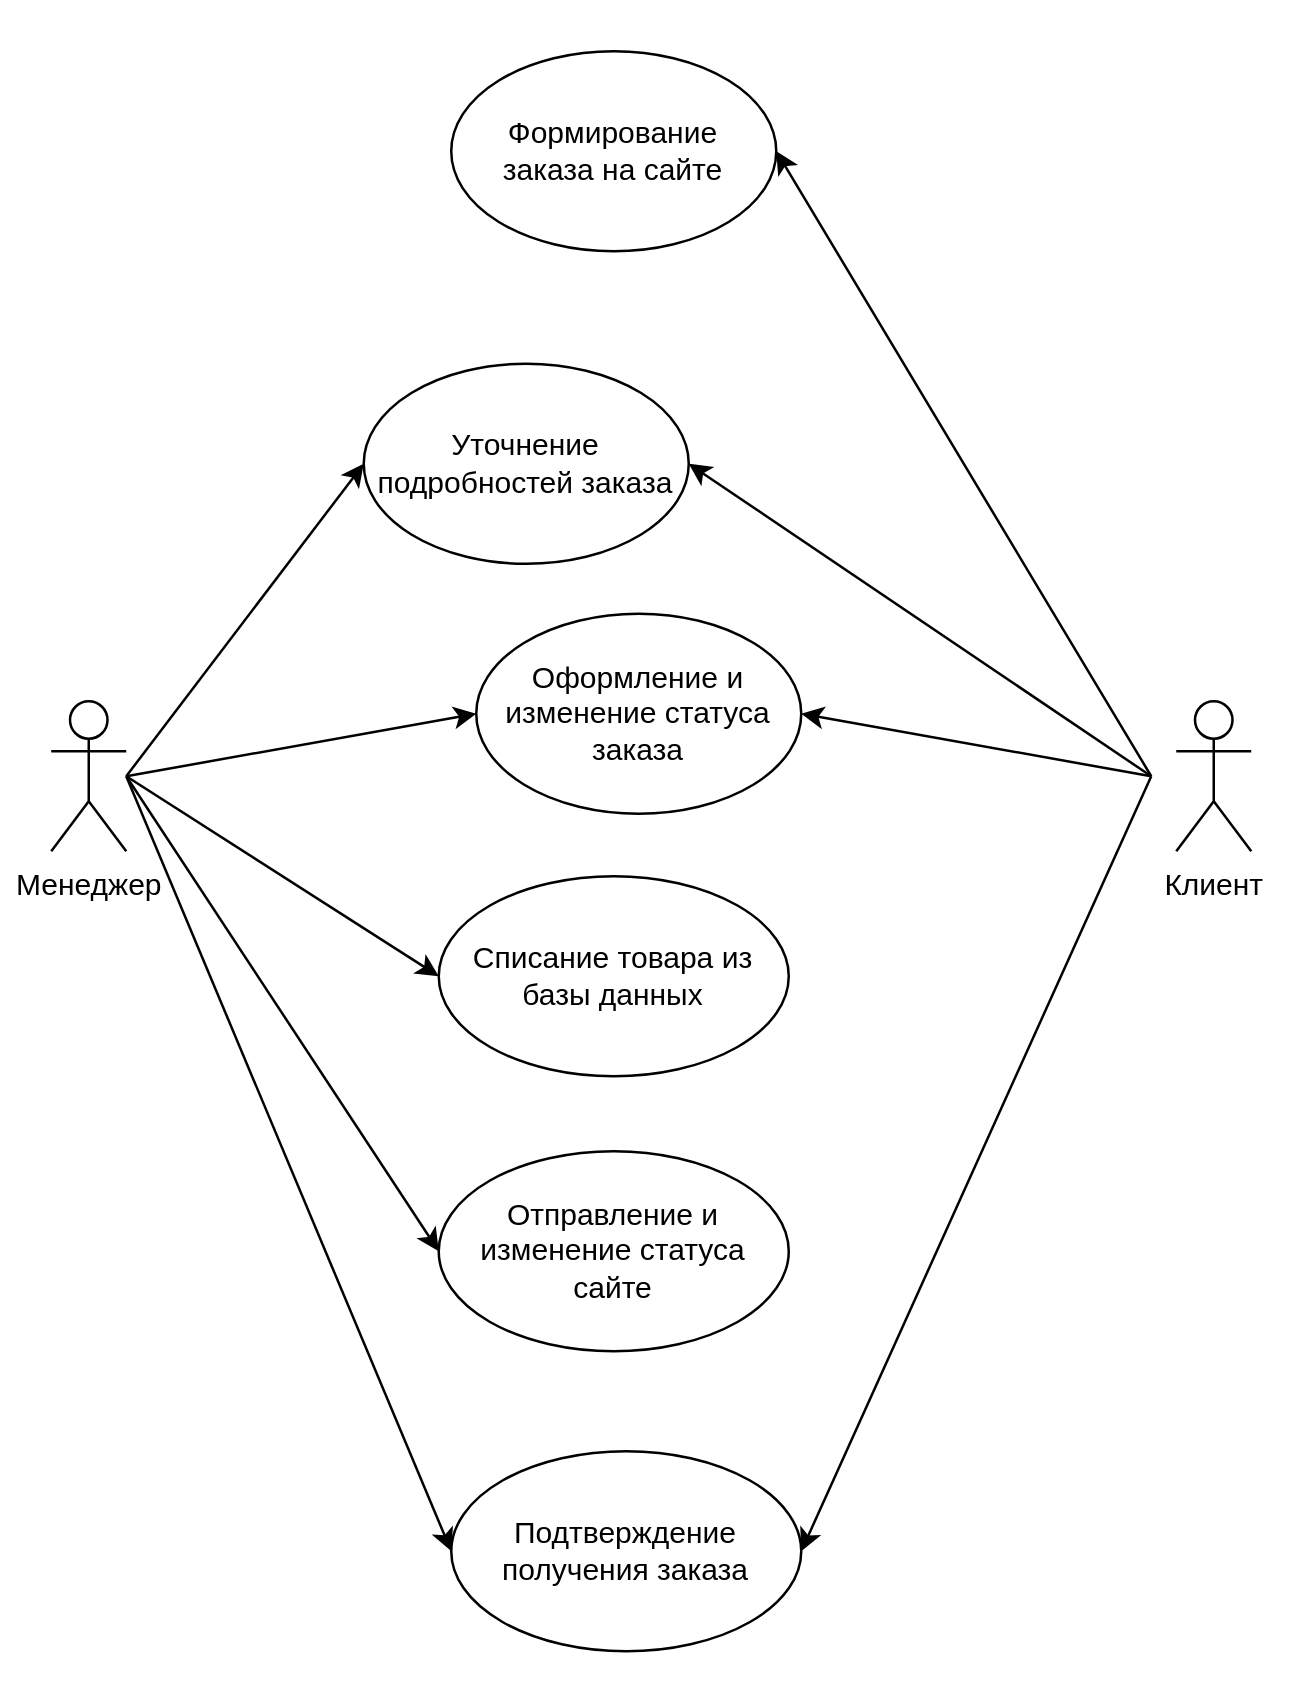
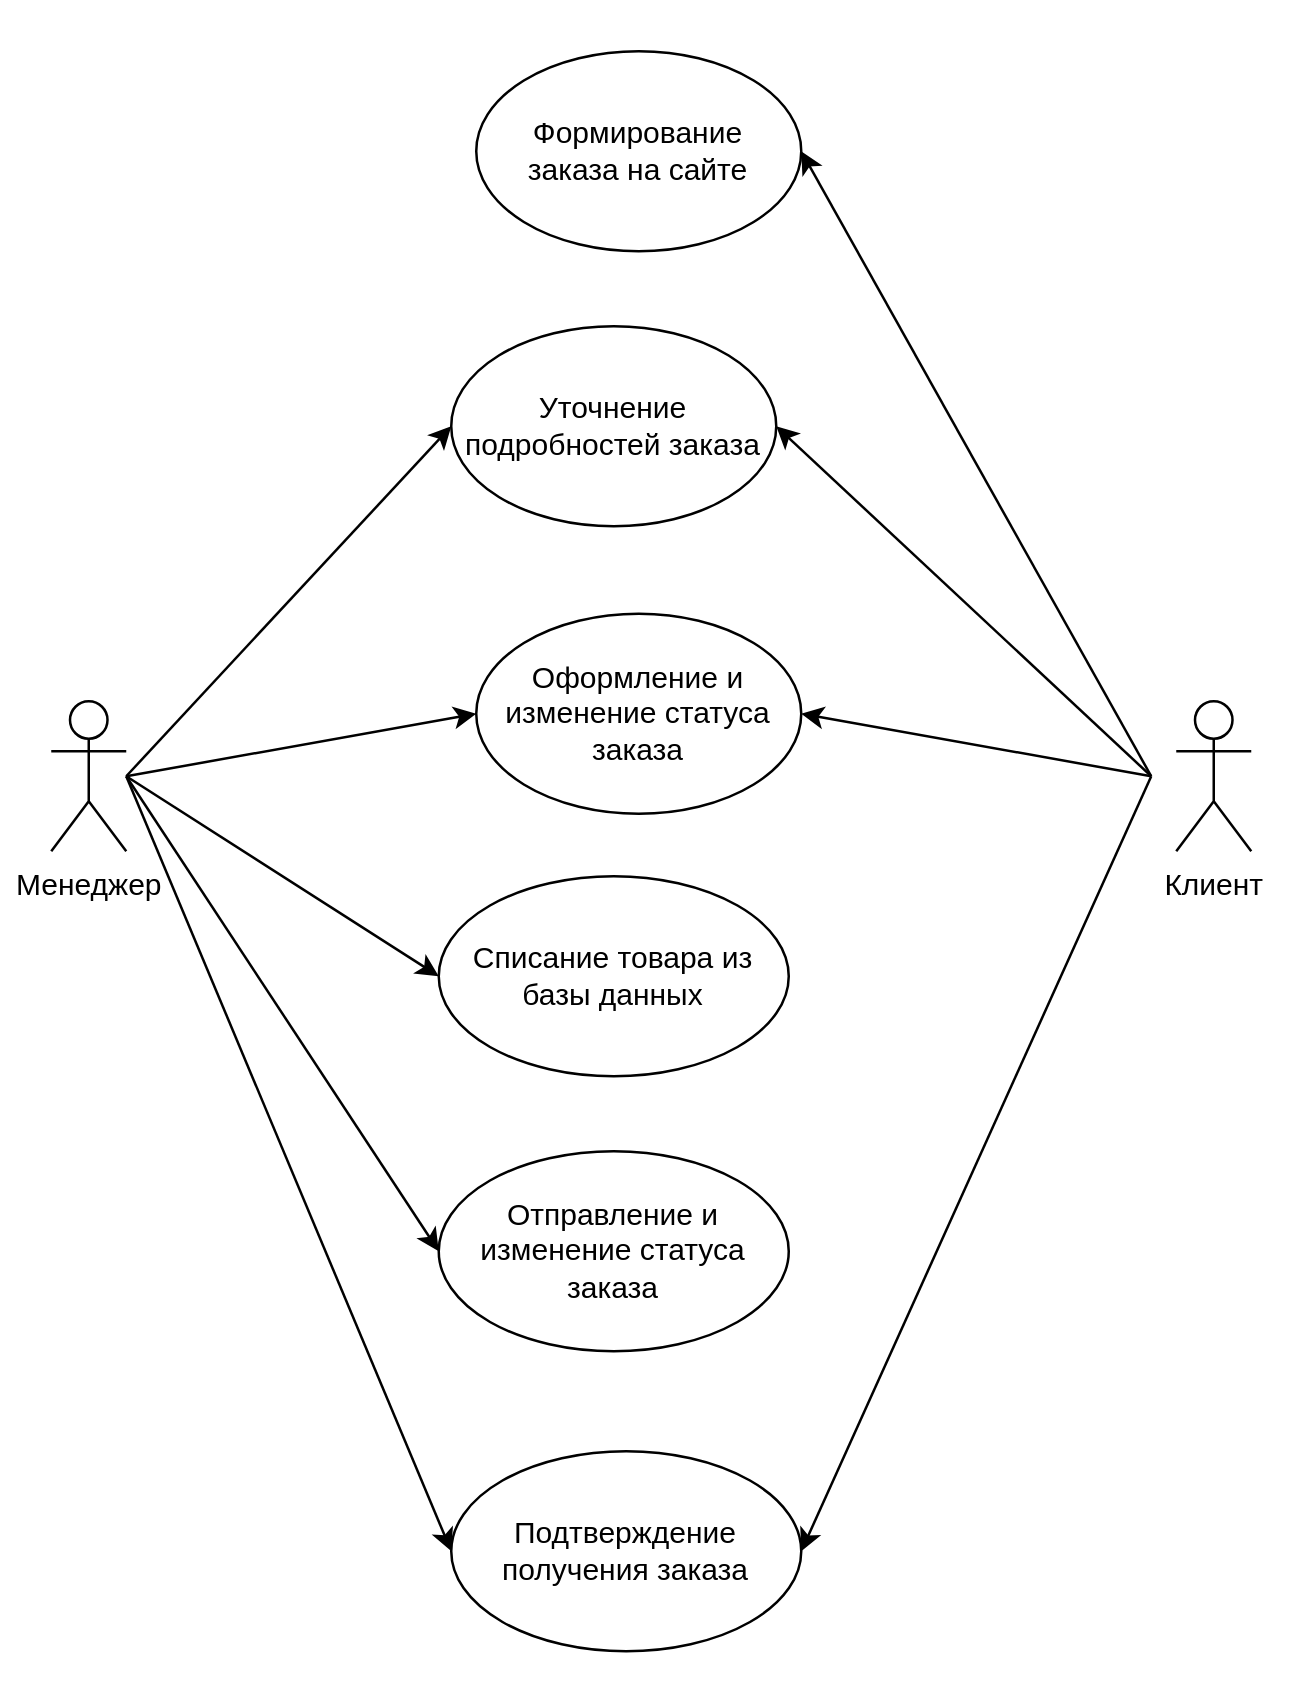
node "Формирование заказа на сайте": moved (614, 151) -> (639, 151)
node "Уточнение подробностей заказа": moved (526, 464) -> (614, 426)
node "Отправление и изменение статуса сайте": label "Отправление и изменение статуса сайте" -> "Отправление и изменение статуса заказа"
